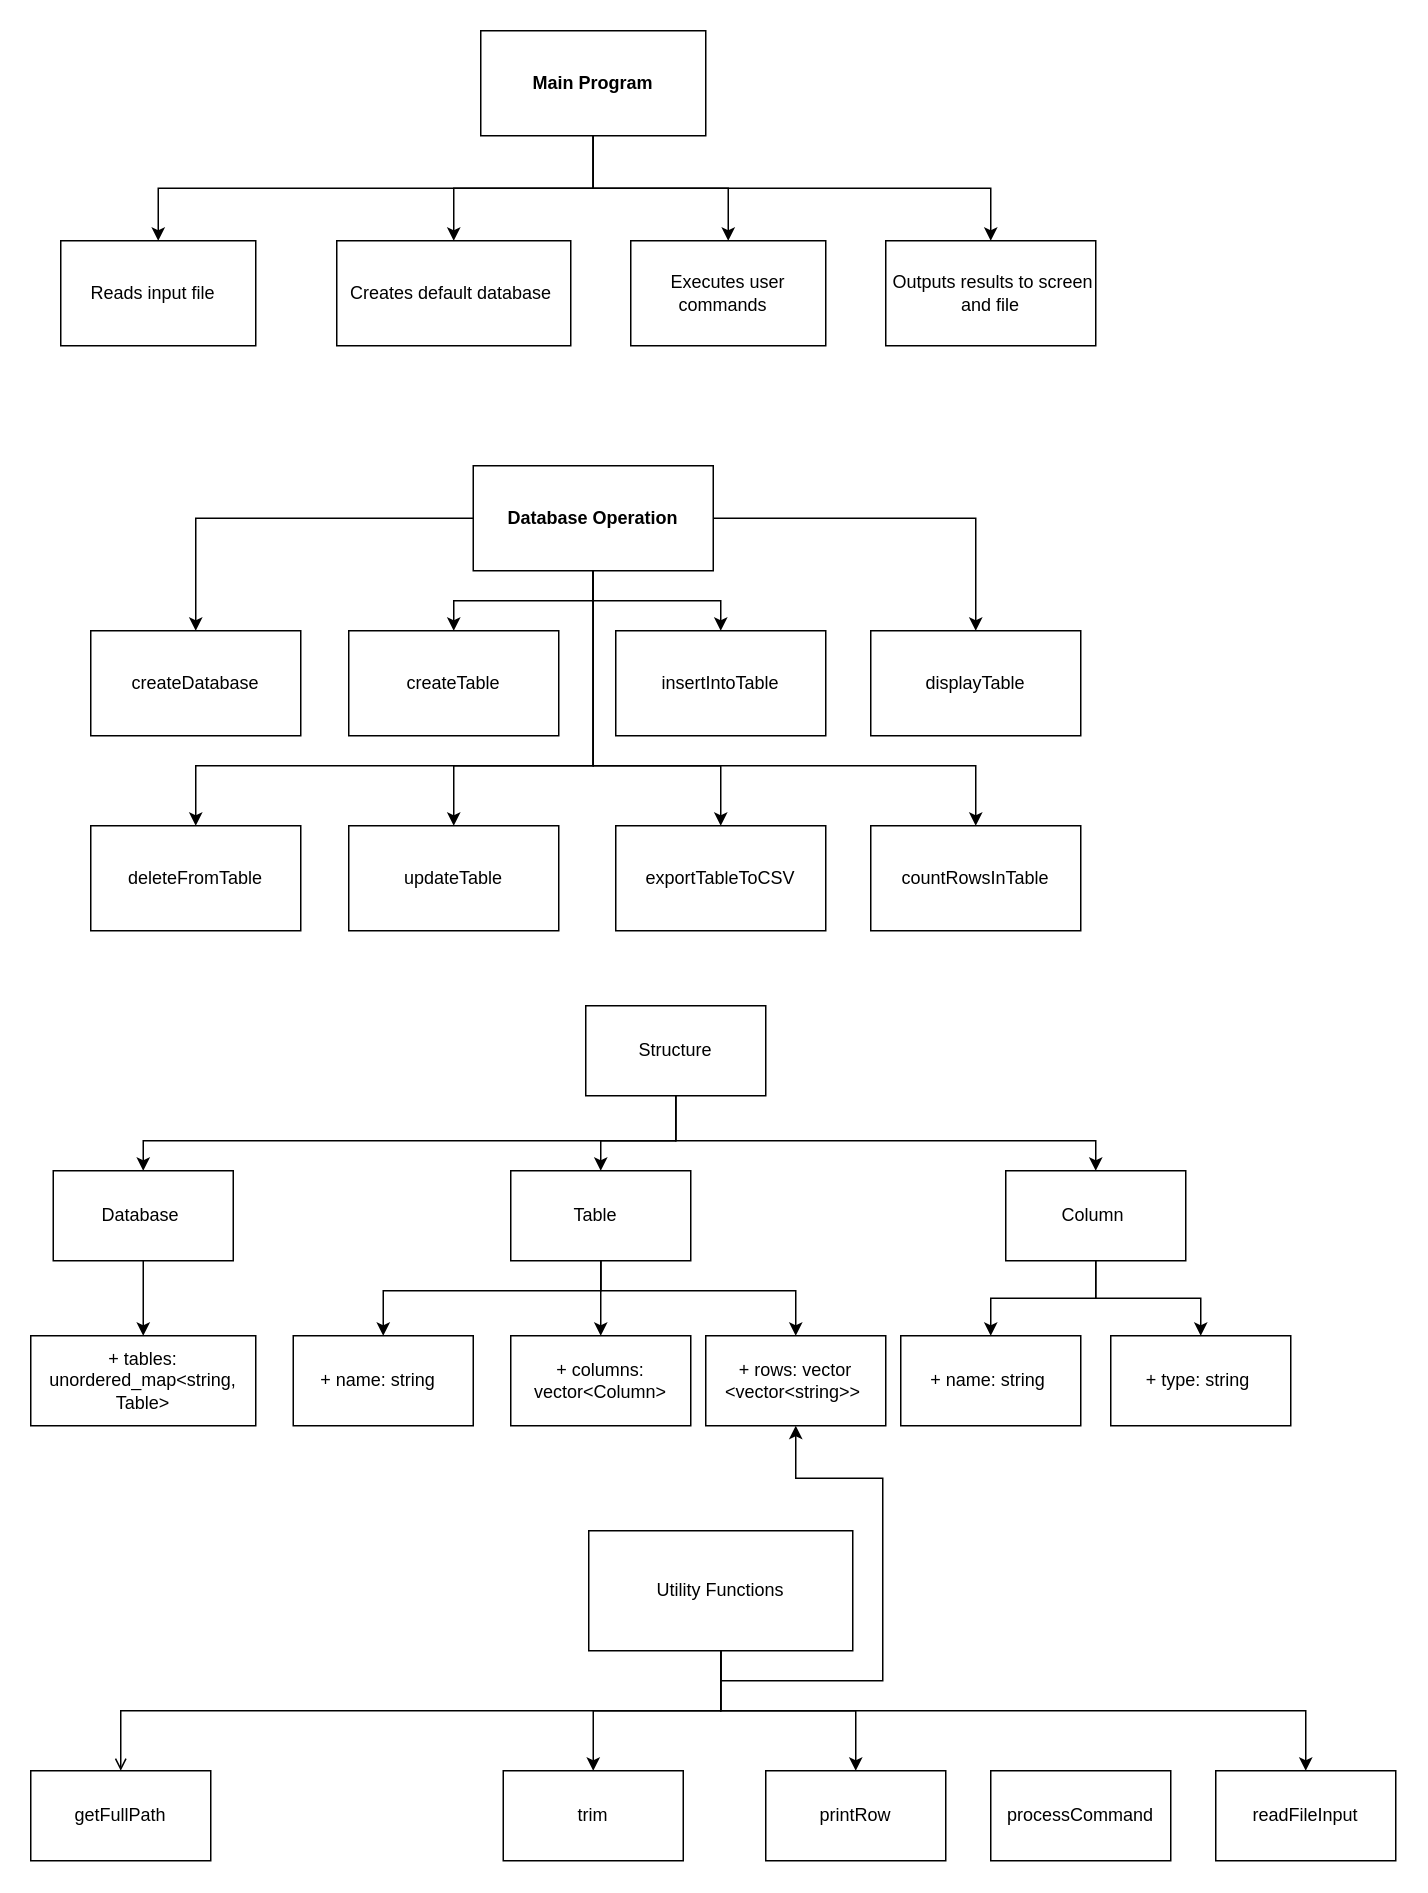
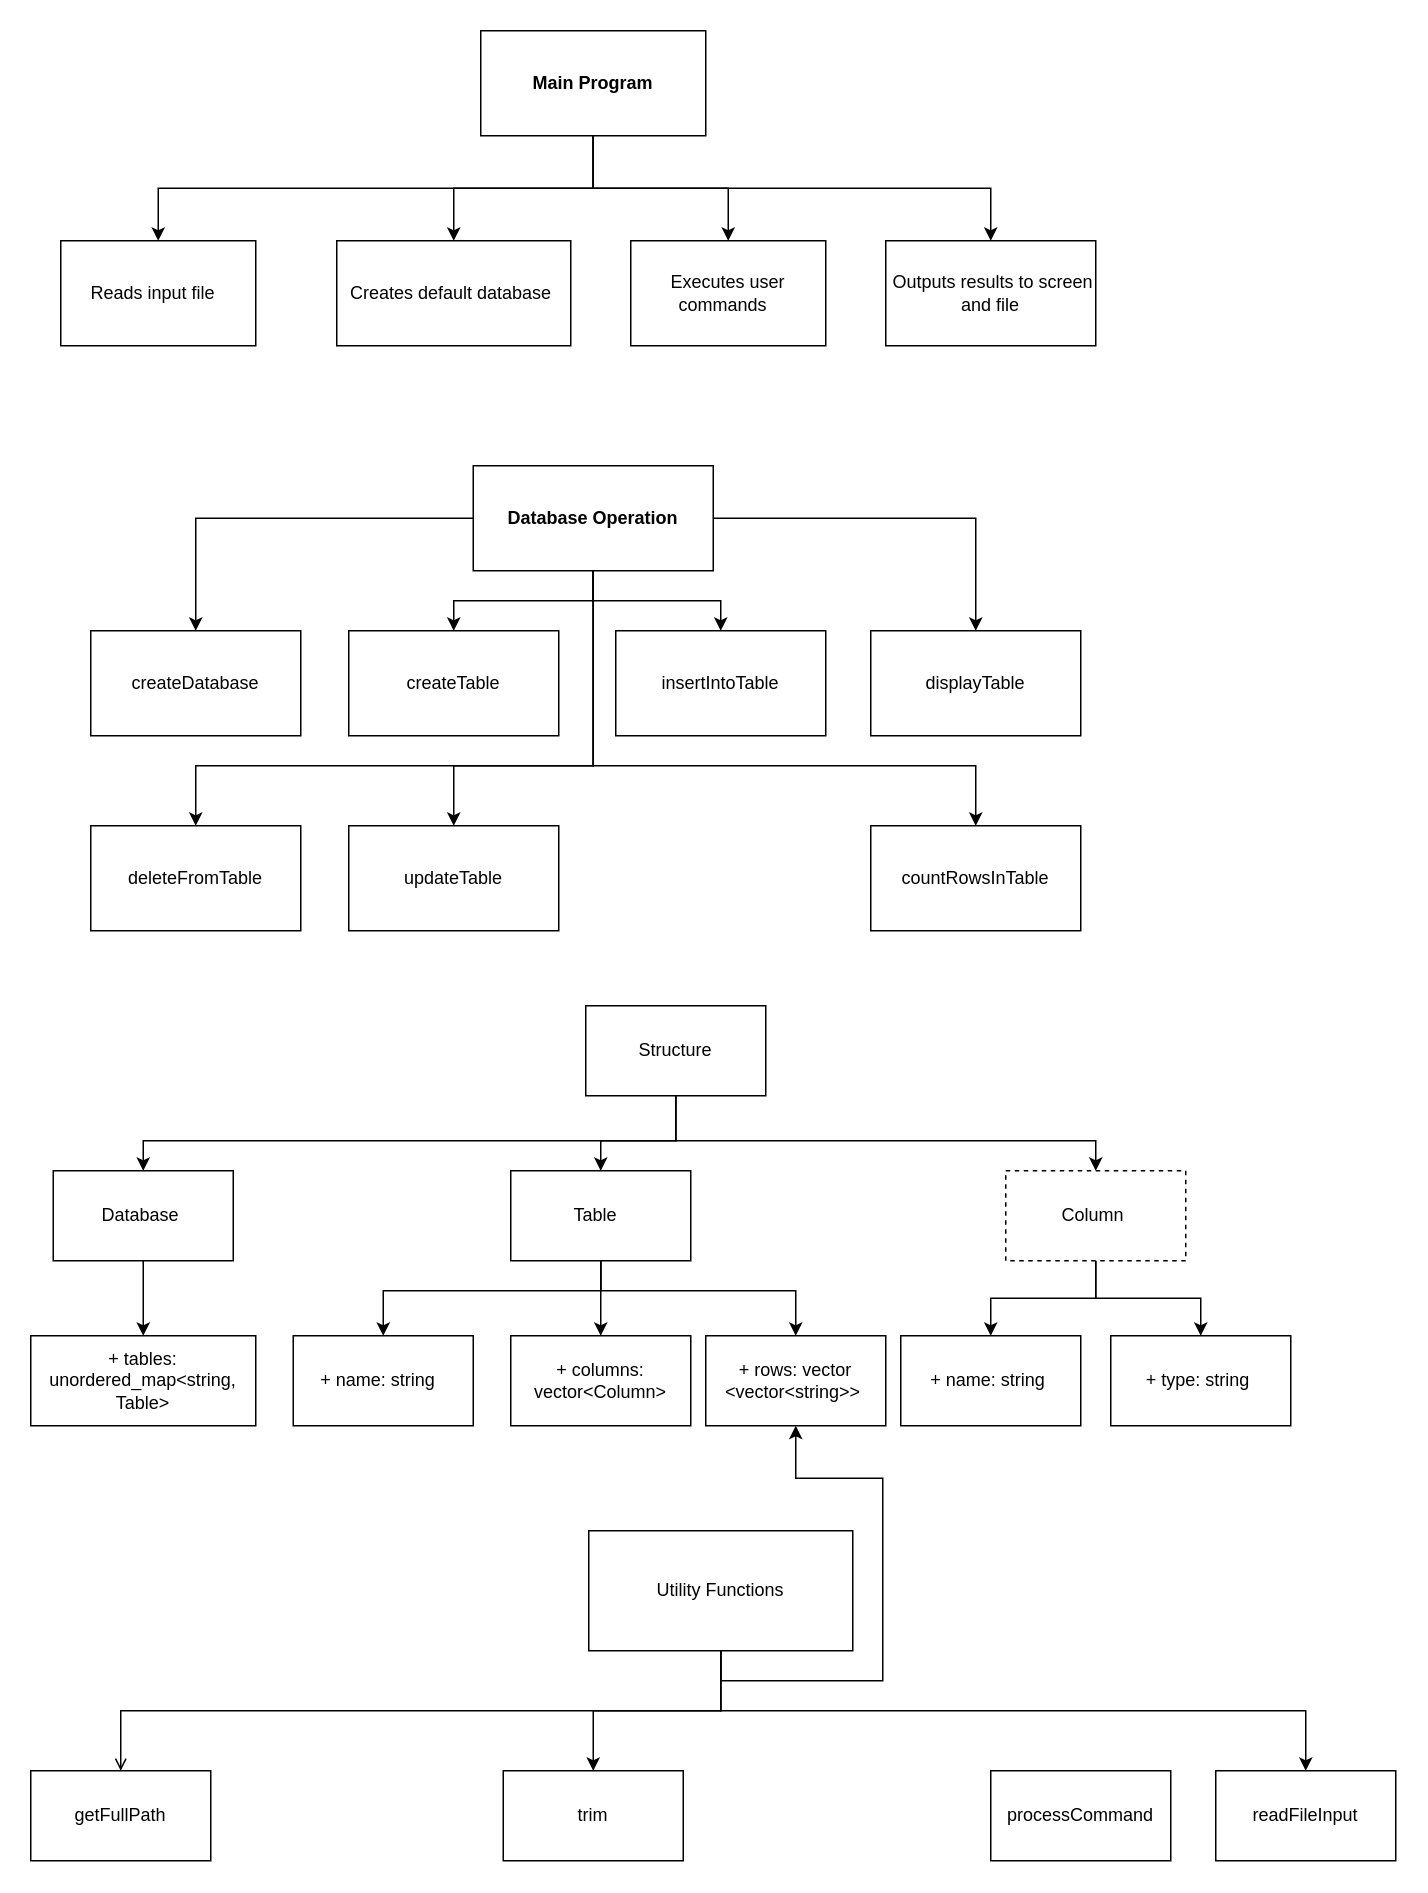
edge "Database Operation" -> "exportTableToCSV": removed
node "exportTableToCSV": removed
node "Column": style solid -> dashed
edge "Utility Functions" -> "printRow": removed
node "printRow": removed
